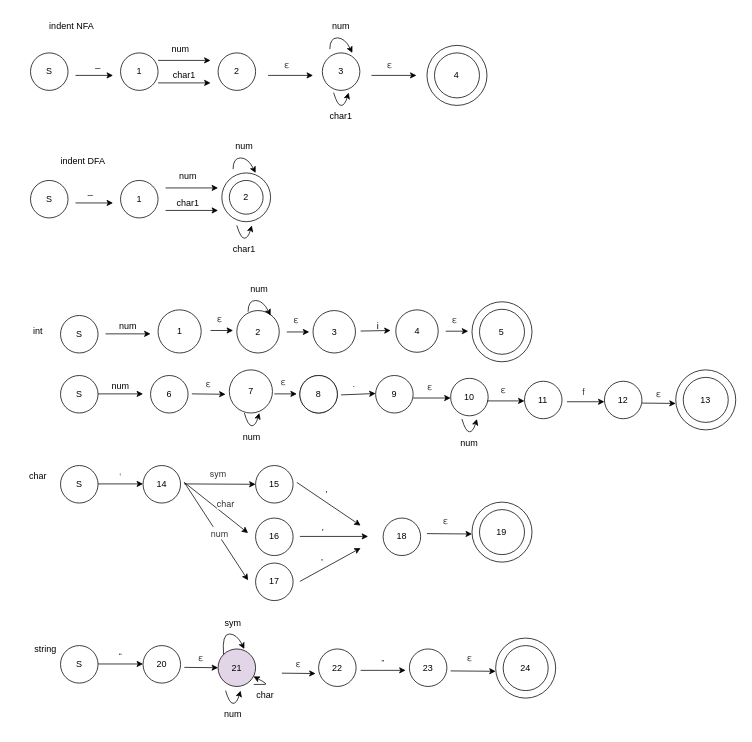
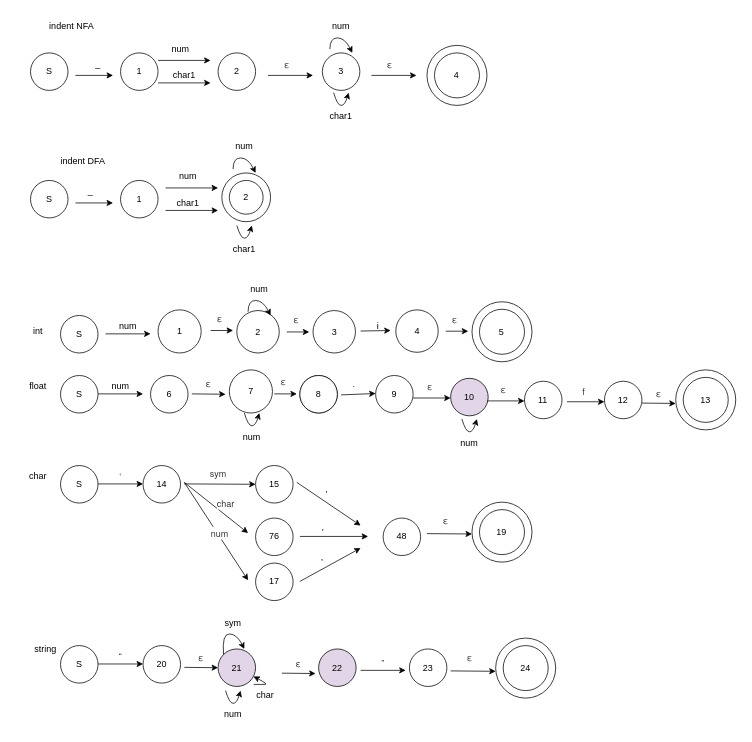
node "float": added
node "10": fillcolor #ffffff -> #e1d5e7
node "16": label "16" -> "76"
node "18": label "18" -> "48"
node "22": fillcolor #ffffff -> #e1d5e7
